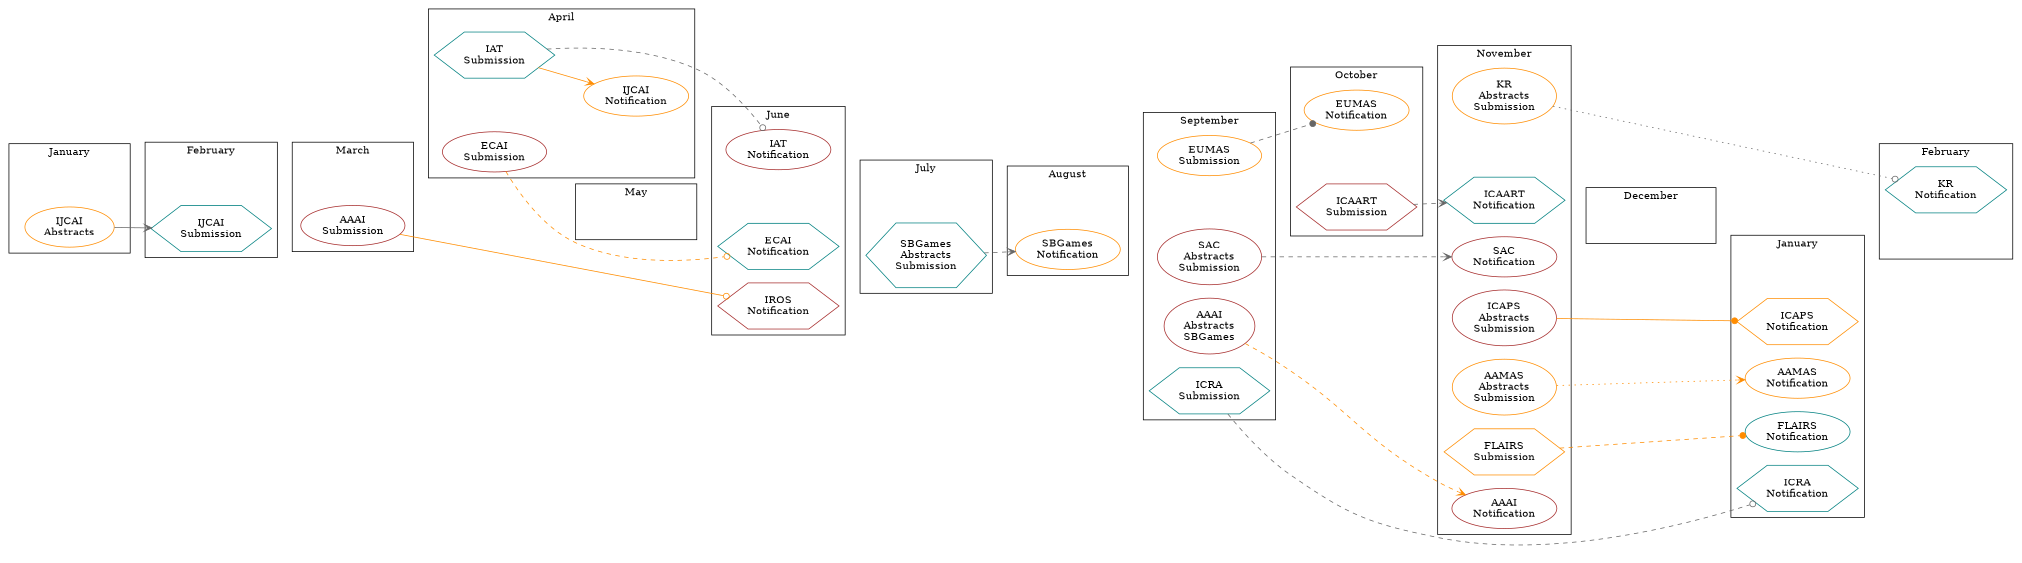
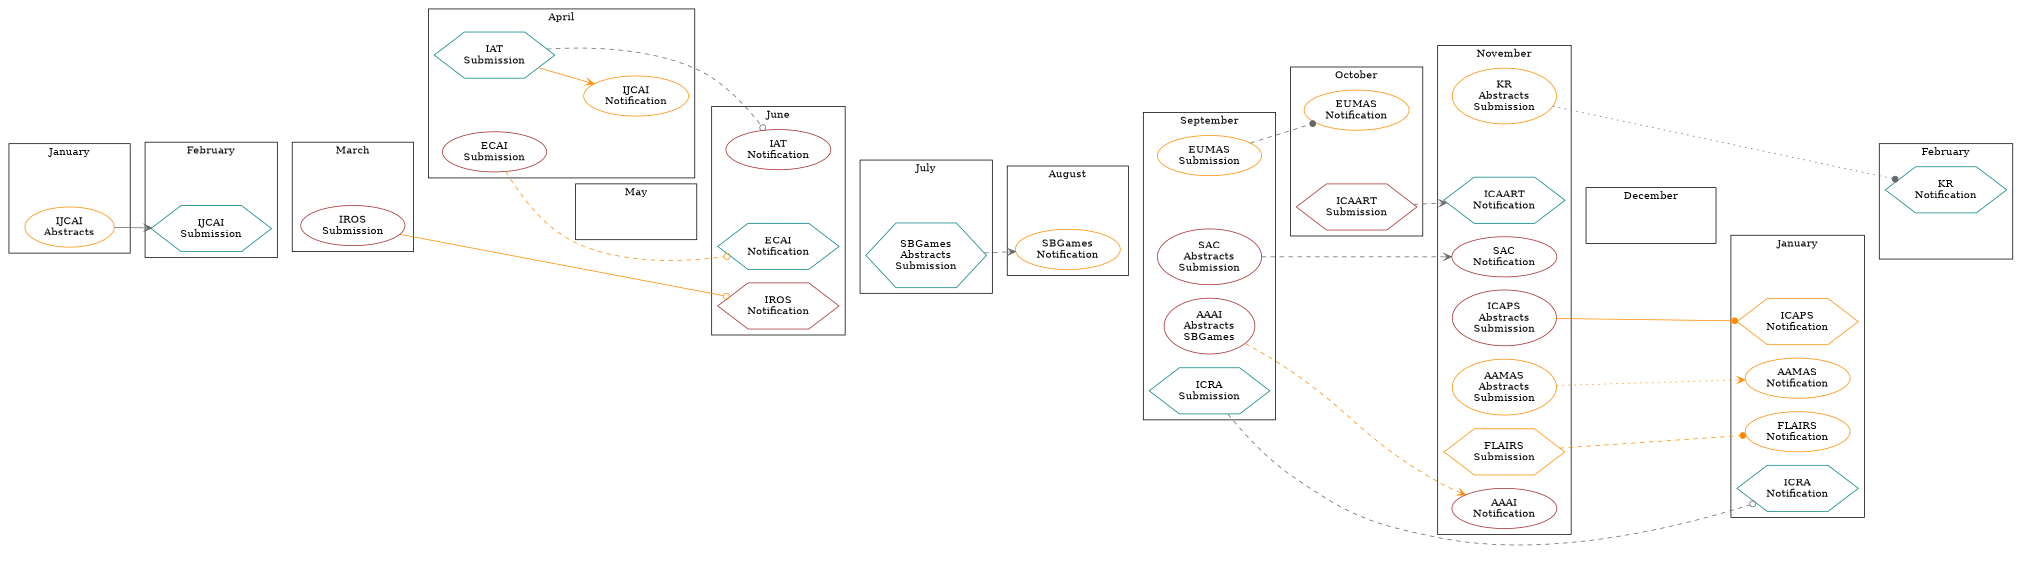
edge "KR Abstracts Submission" -> "KR Notification": arrowhead odot -> dot
node "AAAI Submission": label "AAAI Submission" -> "IROS Submission"
node "FLAIRS Notification": color teal -> darkorange
